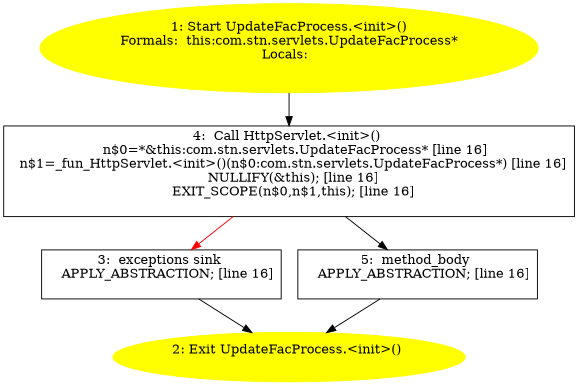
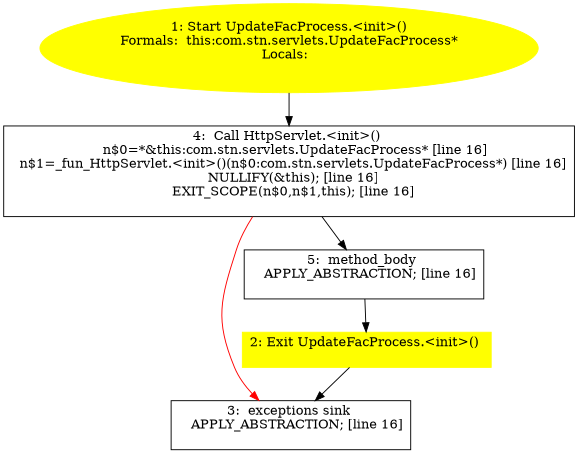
edge "3:  exceptions sink APPLY_ABSTRACTION; [line 16]" -> "2: Exit UpdateFacProcess.<init>()": reversed
node "2: Exit UpdateFacProcess.<init>()": shape ellipse -> box
